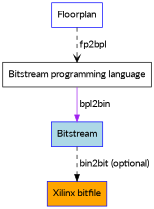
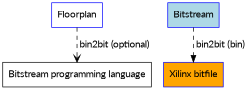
edge "Floorplan" -> "Bitstream programming language": label " fp2bpl" -> " bin2bit (optional)"
edge "Bitstream programming language" -> "Bitstream": removed, label "bpl2bin"
edge "Bitstream" -> "Xilinx bitfile": label " bin2bit (optional)" -> " bin2bit (bin)"
